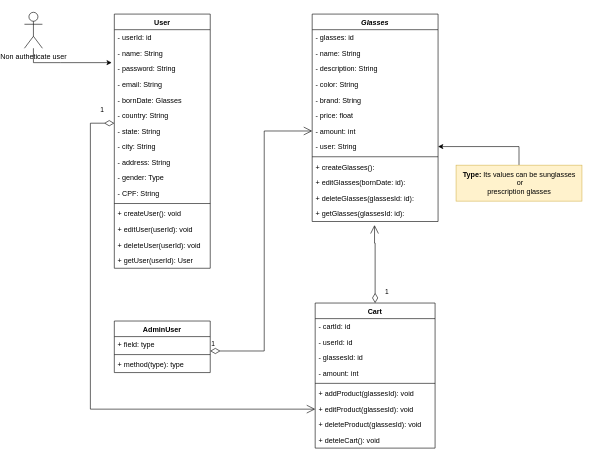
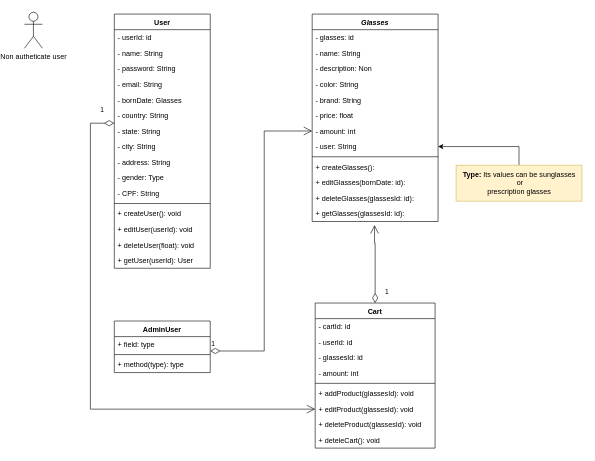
edge "Non autheticate user" -> "- password: String": removed
node "- description: String": label "- description: String" -> "- description: Non"
node "+ deleteUser(userId): void": label "+ deleteUser(userId): void" -> "+ deleteUser(float): void"
